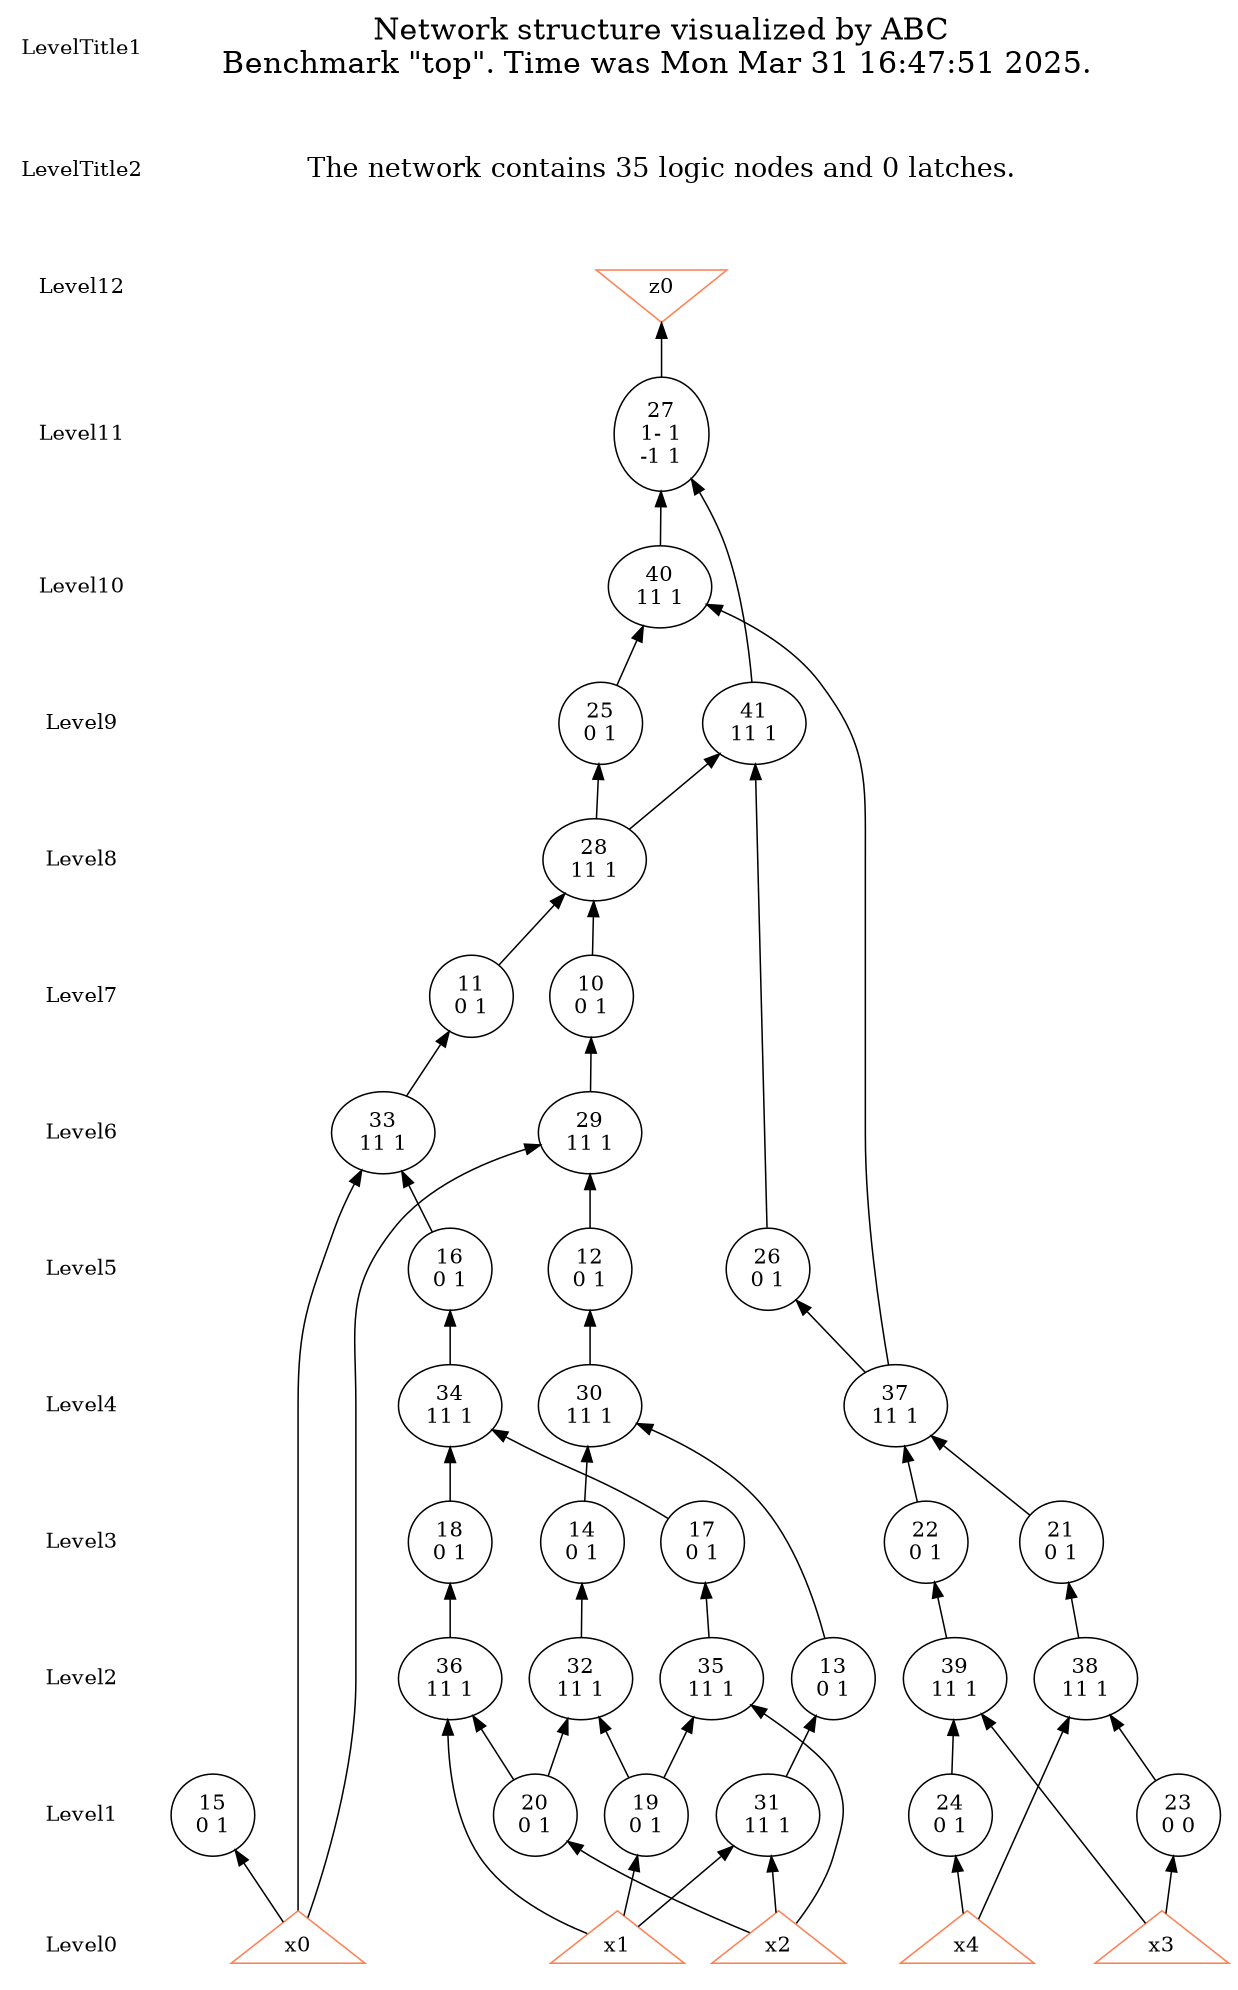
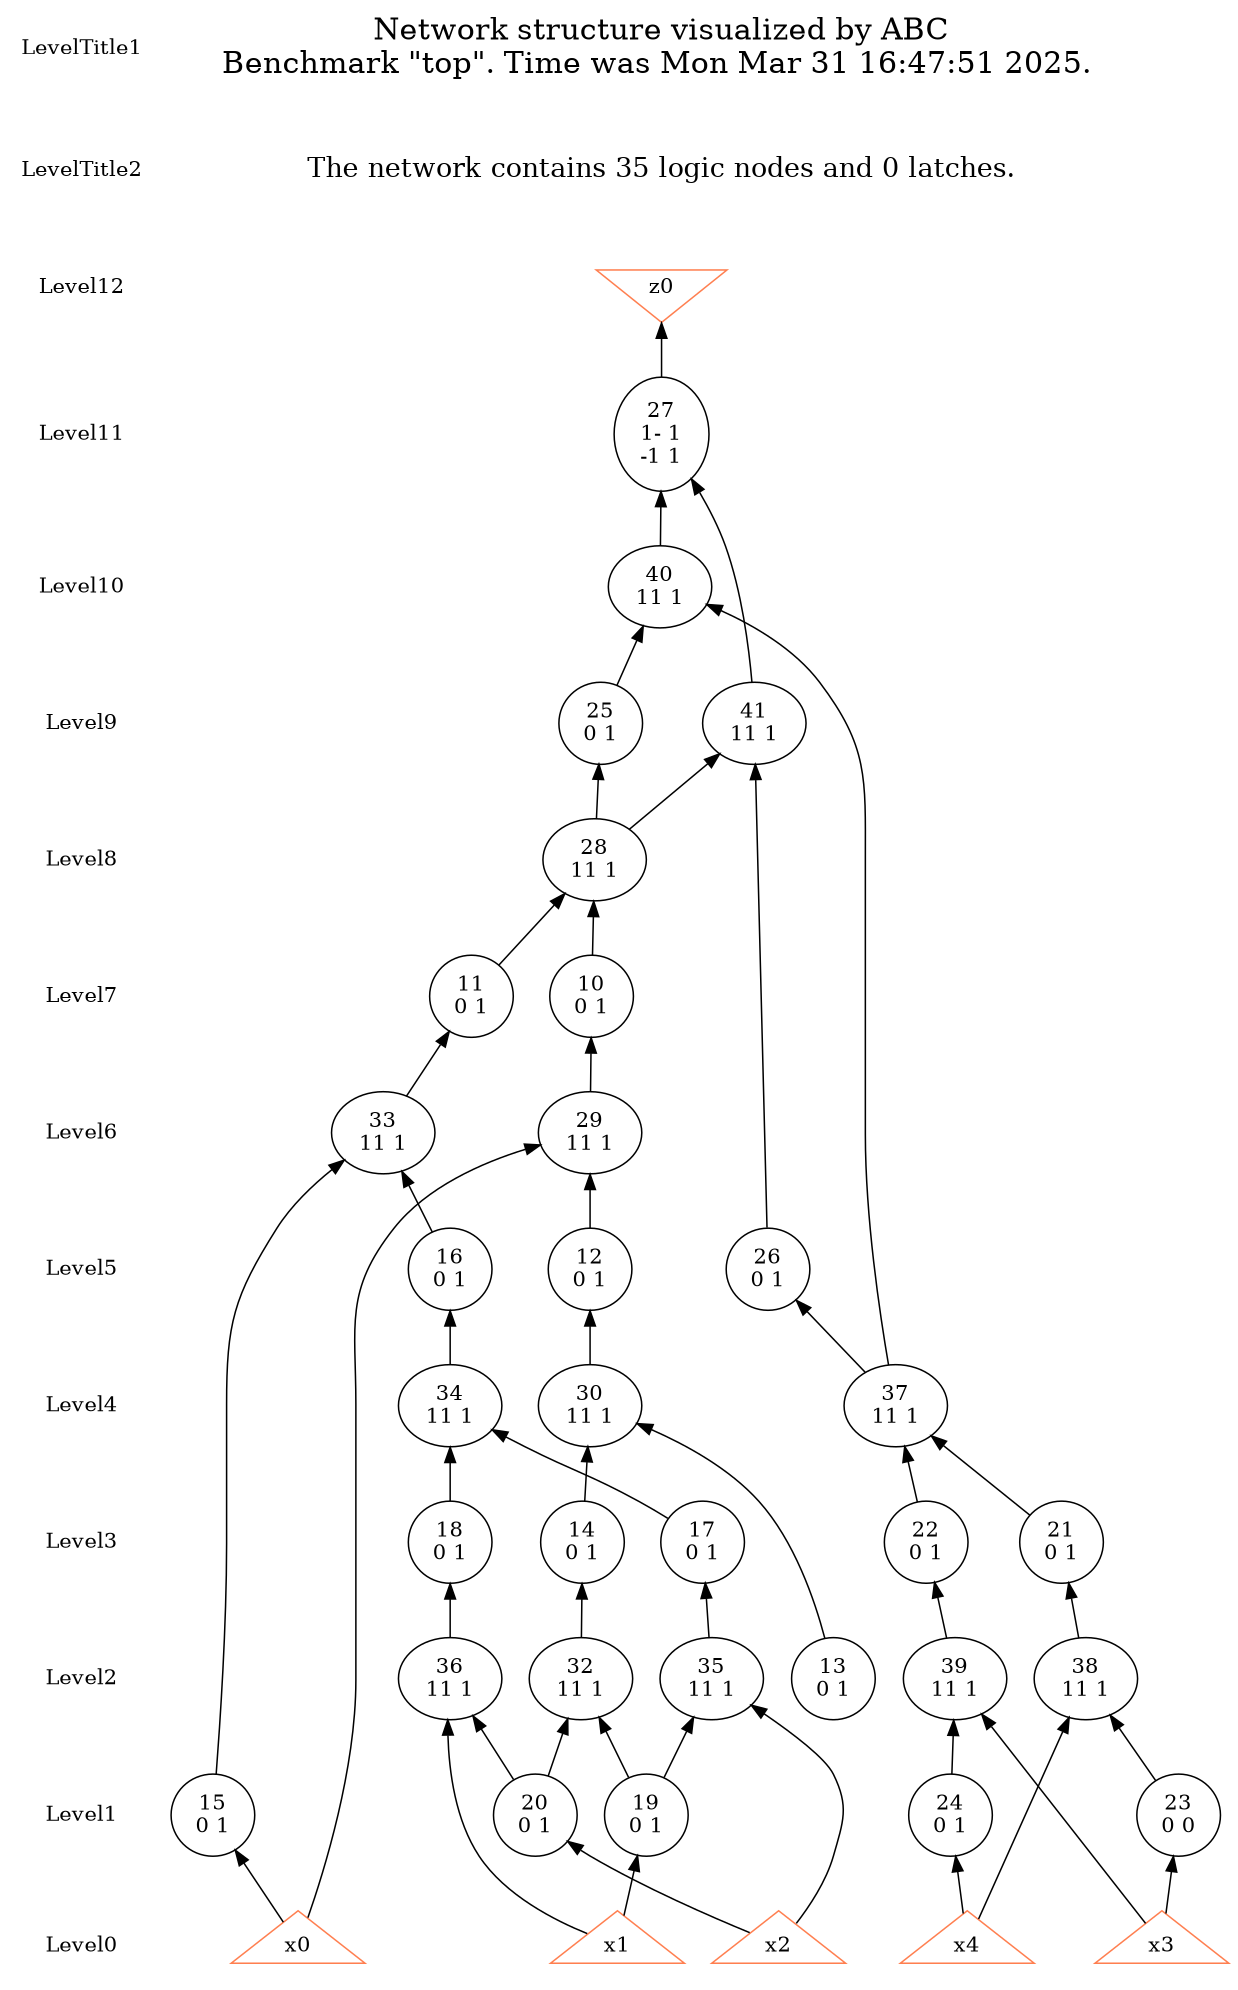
edge "x0" -> "33 11 1": now "15 0 1" -> "33 11 1"
node "31 11 1": removed
